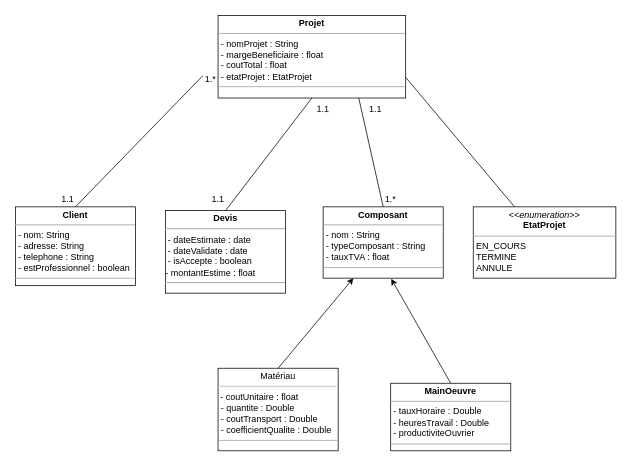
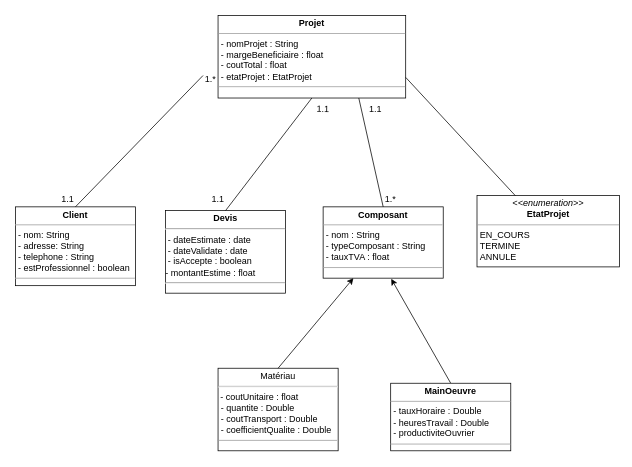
node "<<enumeration>> EtatProjet EN_COURS TERMINE ANNULE": moved (544, 242) -> (548, 231)
